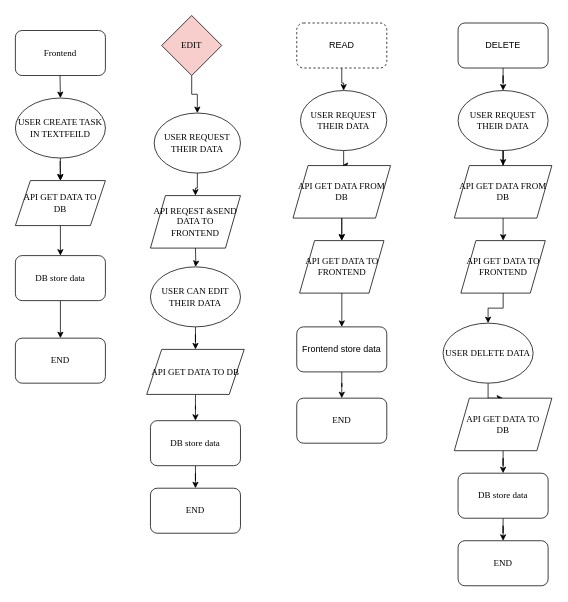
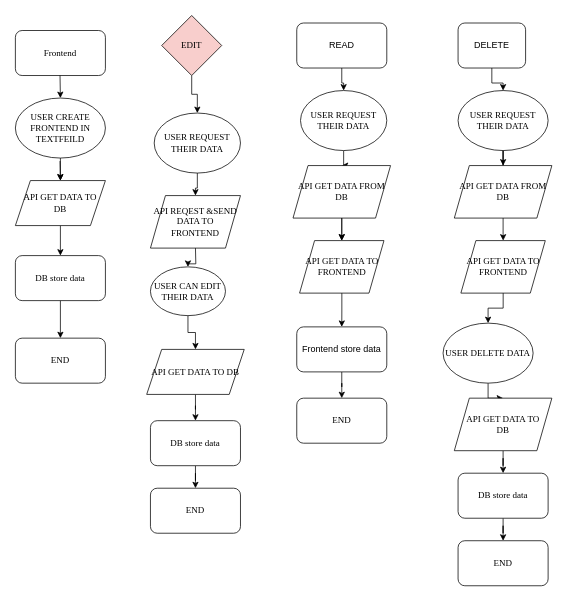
node "READ": style dashed -> solid
node "DELETE": size 90x45 -> 68x45
node "USER CREATE TASK IN TEXTFEILD": label "USER CREATE TASK IN TEXTFEILD" -> "USER CREATE FRONTEND IN TEXTFEILD"
node "USER CAN EDIT THEIR DATA": size 90x60 -> 75x49
